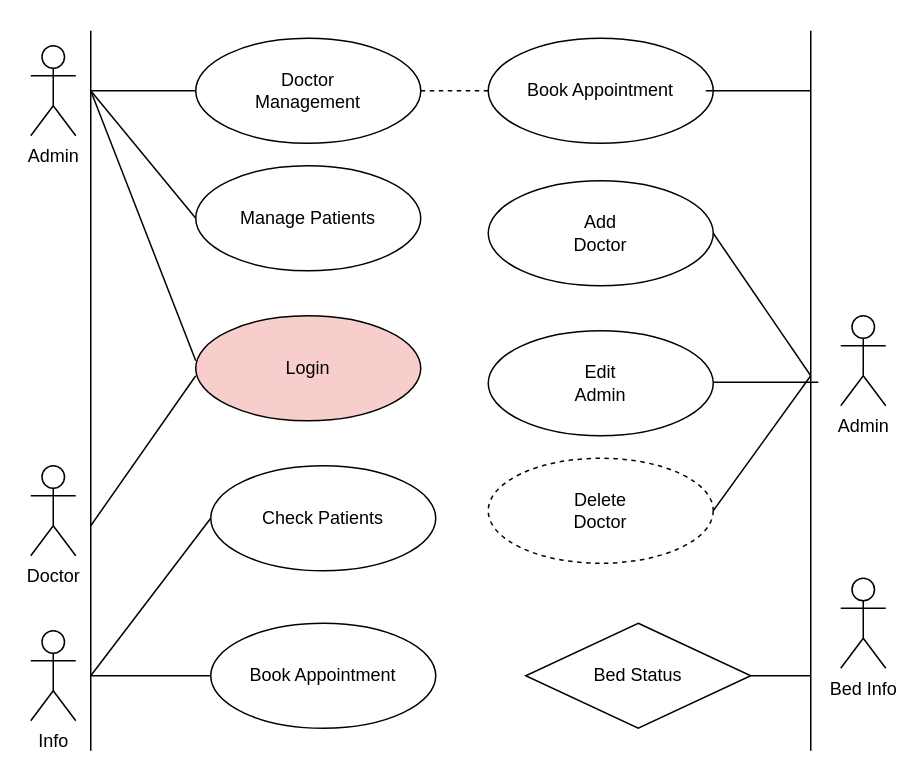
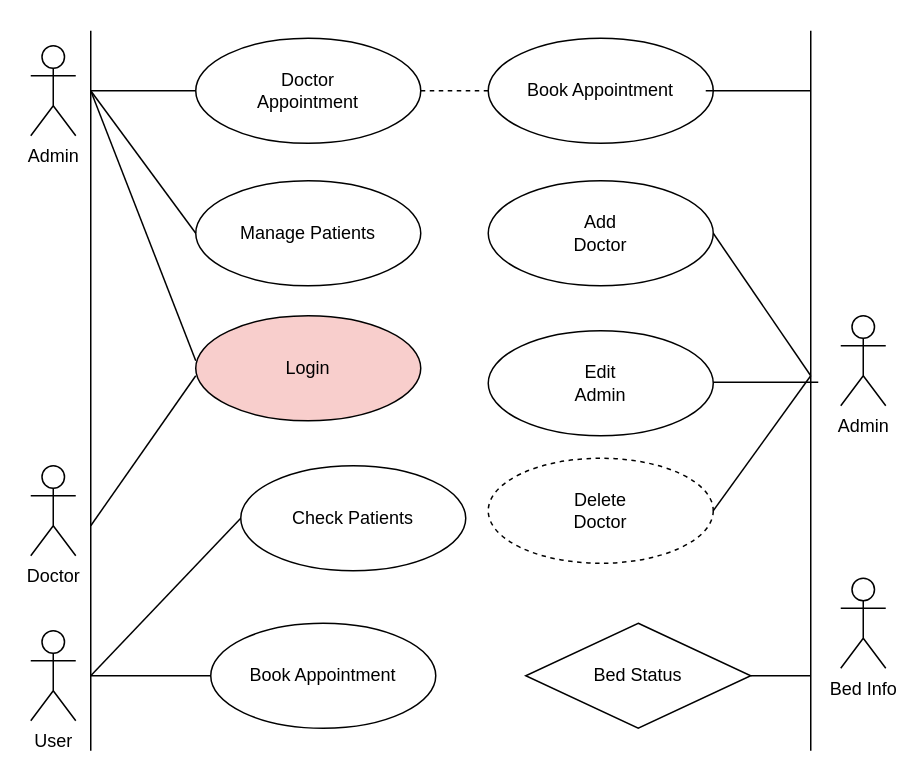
node "Doctor Management": label "Doctor Management" -> "Doctor Appointment"
node "Manage Patients": moved (308, 218) -> (308, 233)
node "Check Patients": moved (323, 518) -> (353, 518)
node "Info": label "Info" -> "User"
